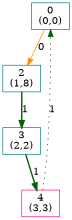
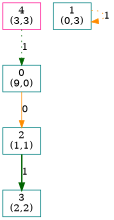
node "0 (0,0)": label "0 (0,0)" -> "0 (9,0)"
node "1 (0,3)": added
node "2 (1,8)": label "2 (1,8)" -> "2 (1,1)"
edge "3 (2,2)" -> "4 (3,3)": removed, label "1"
